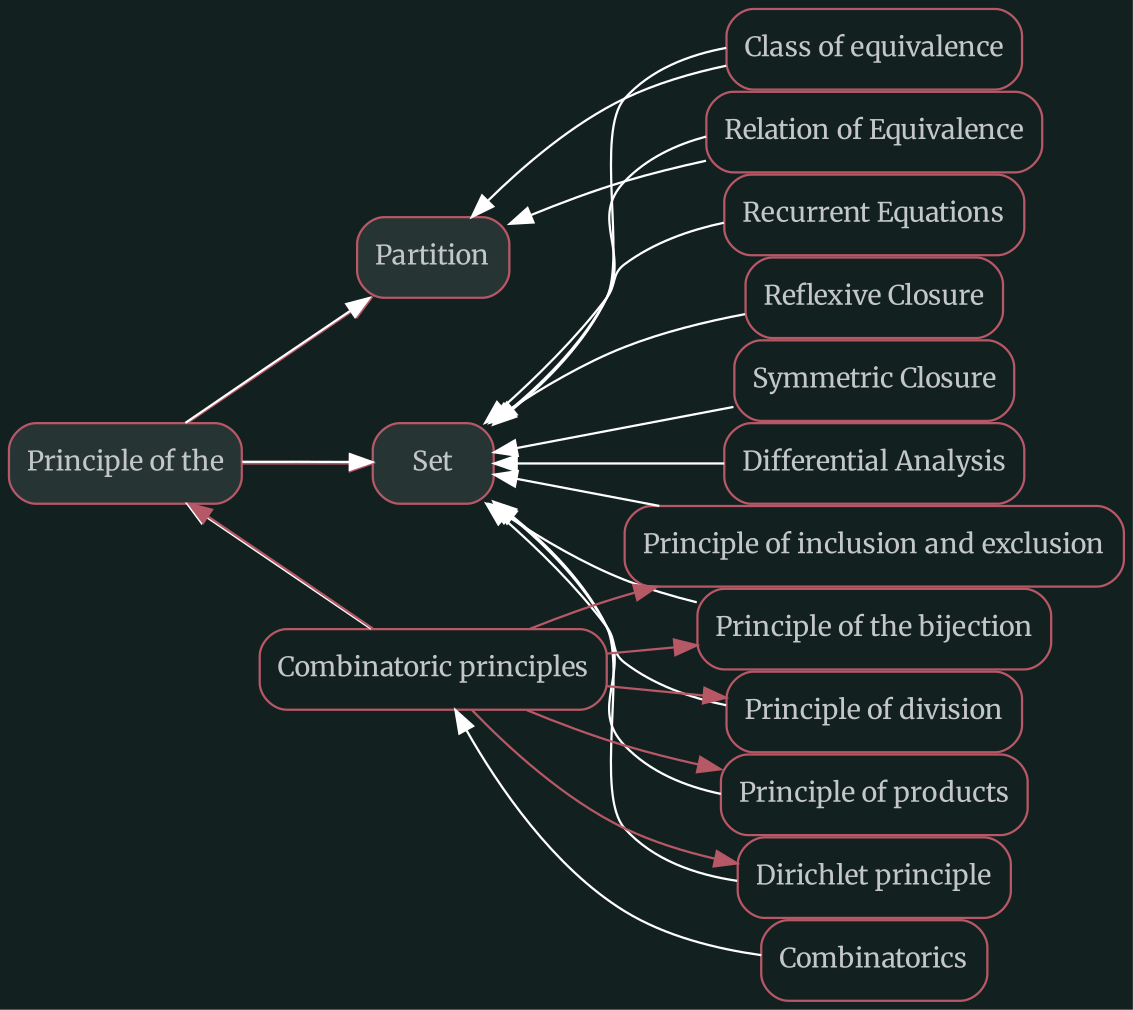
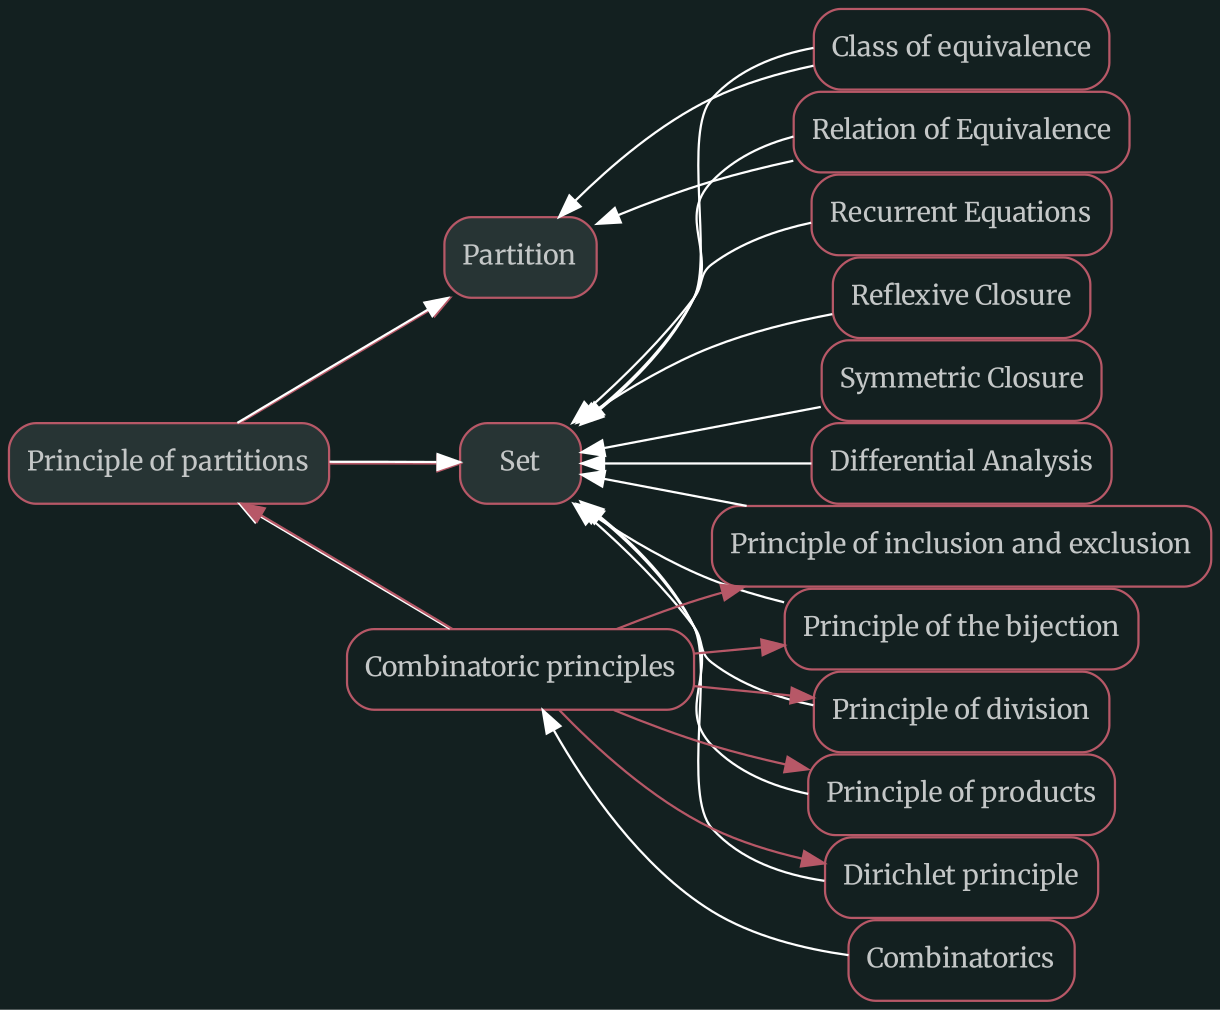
node "Principle of the": label "Principle of the" -> "Principle of partitions"
